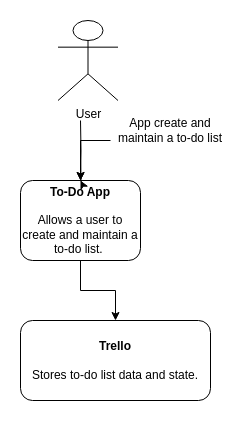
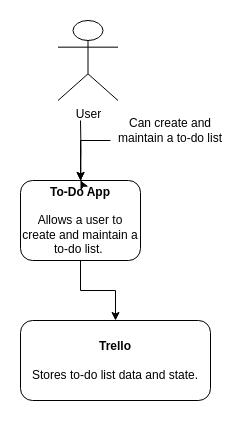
node "App create and maintain a to-do list": label "App create and maintain a to-do list" -> "Can create and maintain a to-do list"
